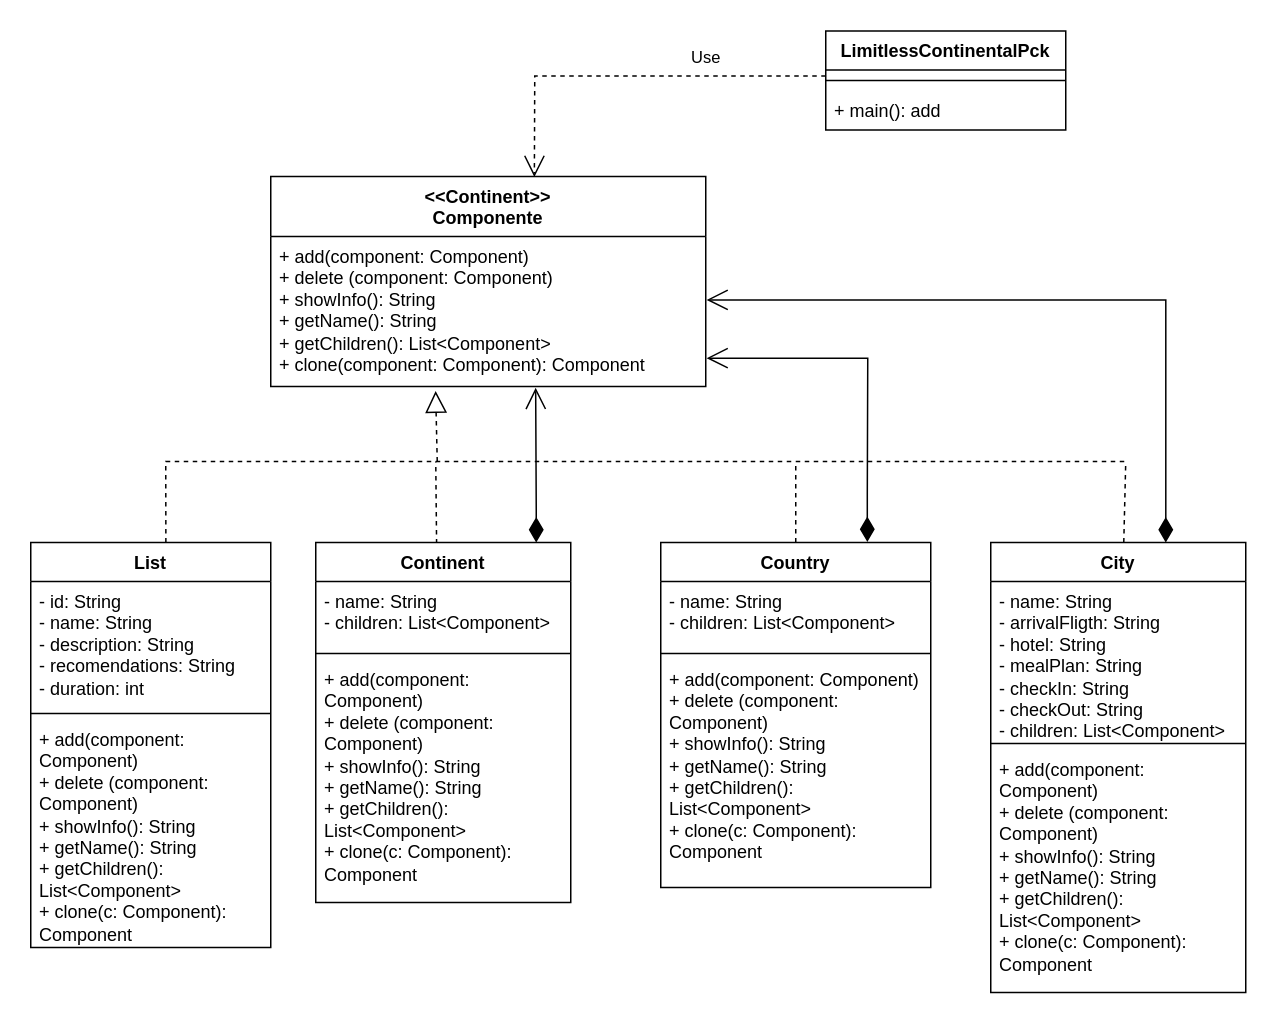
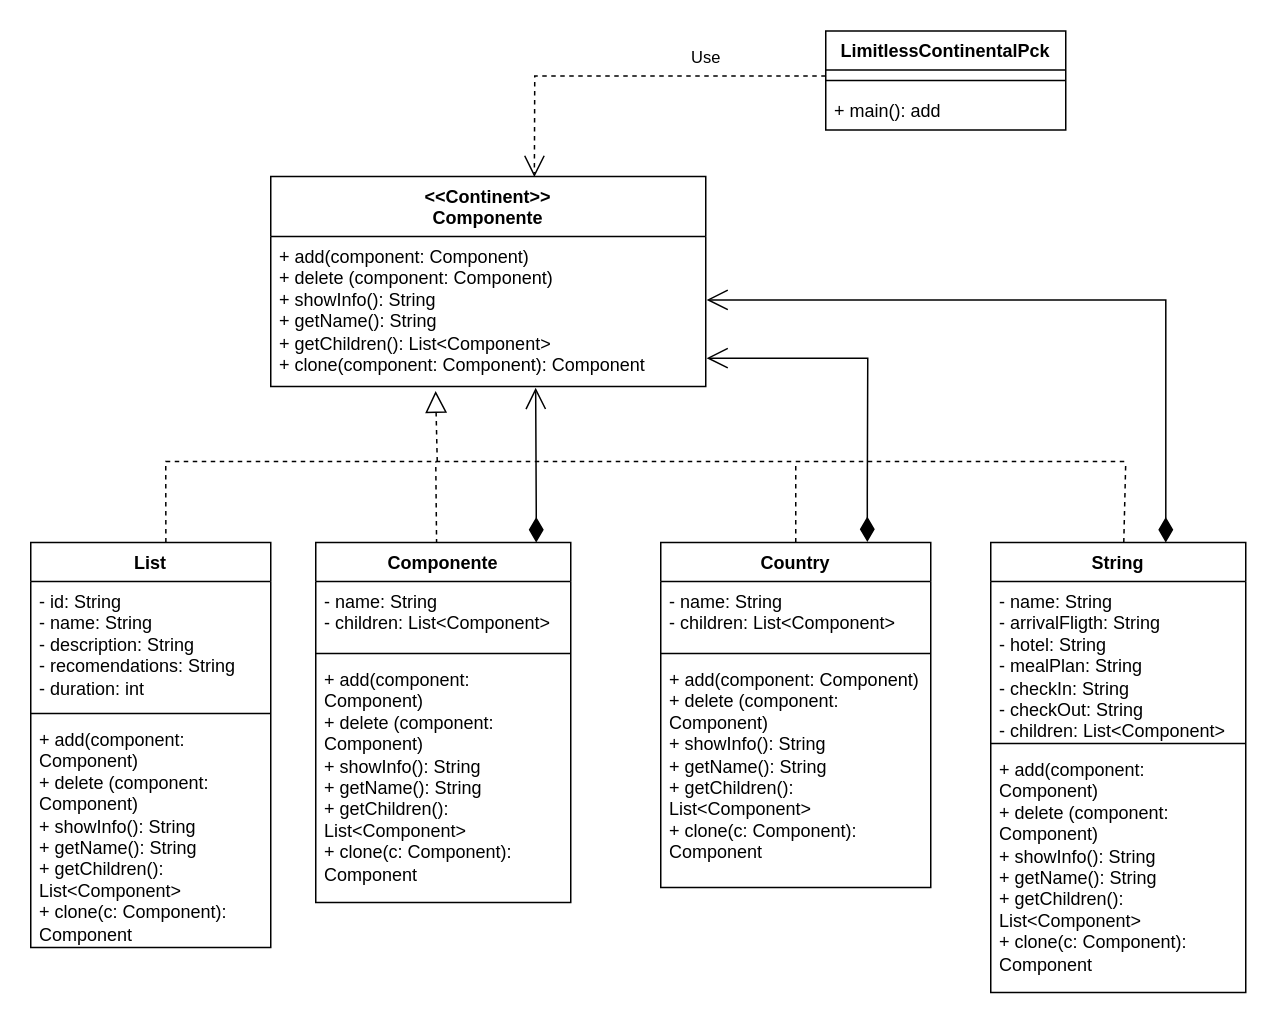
node "Continent": label "Continent" -> "Componente"
node "City": label "City" -> "String"
